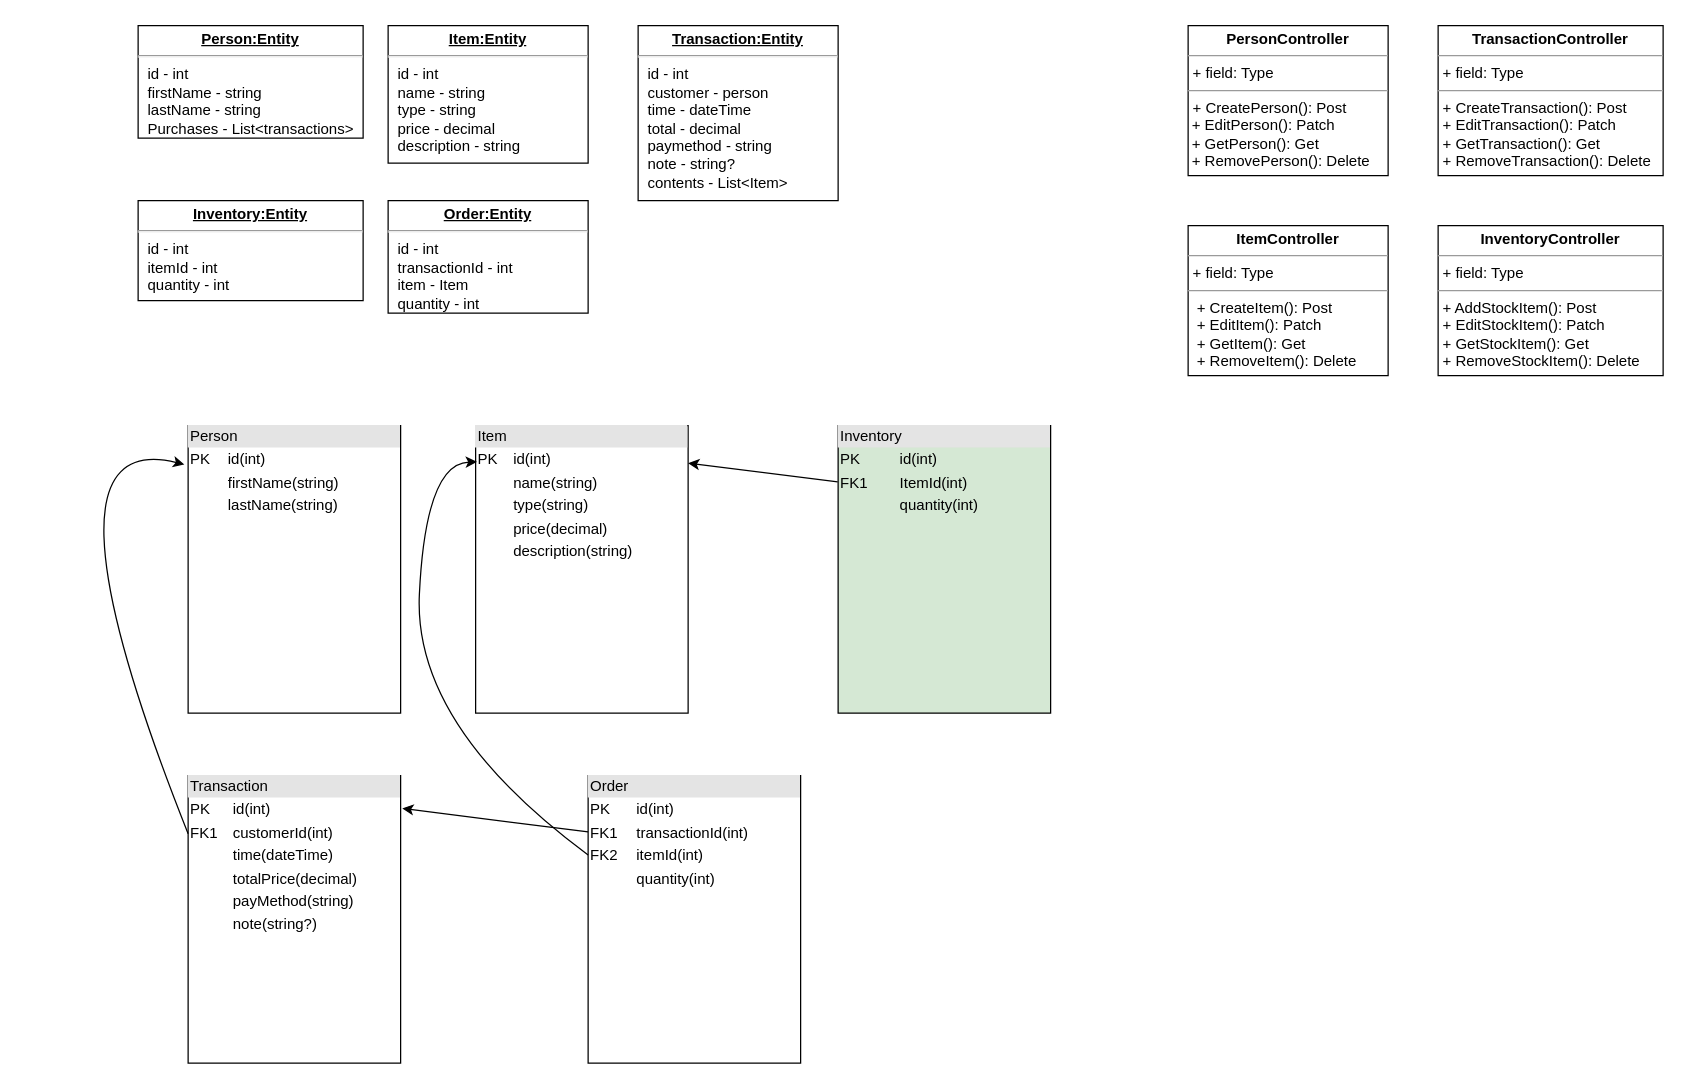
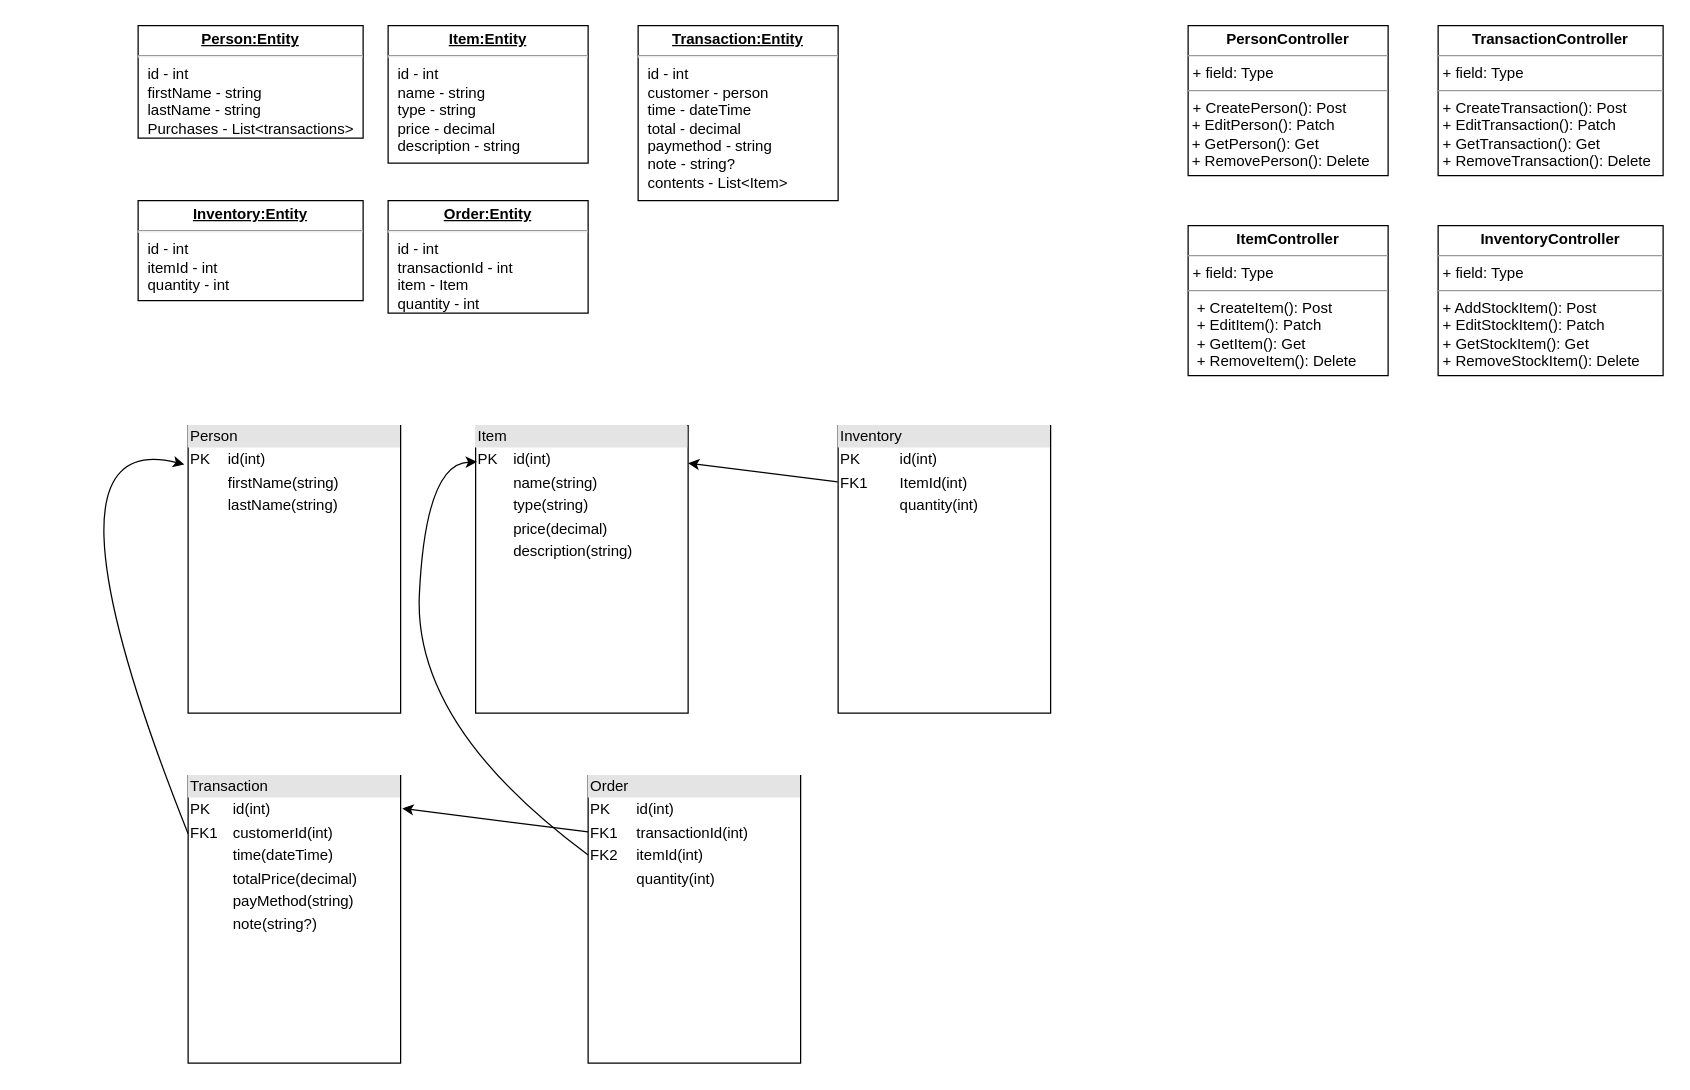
node "Inventory PK id(int) FK1 ItemId(int) quantity(int)": fillcolor #d5e8d4 -> #ffffff
